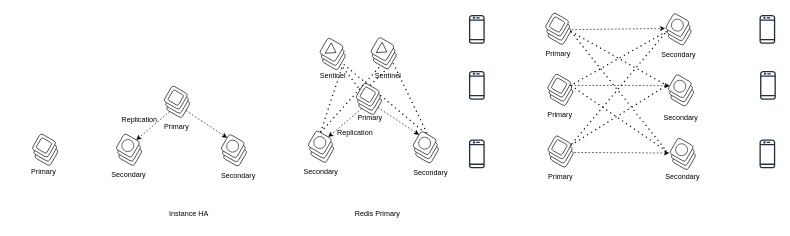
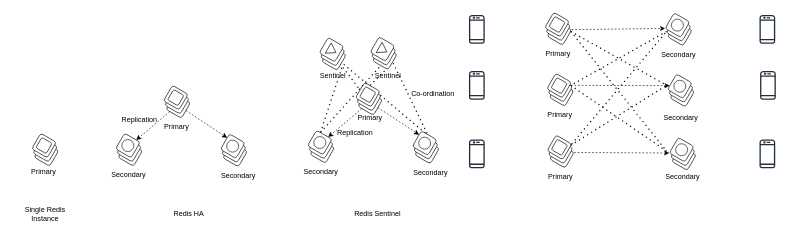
node "Co-ordination": added
node "Single Redis Instance": added
node "Instance HA": label "Instance HA" -> "Redis HA"
node "Redis Primary": label "Redis Primary" -> "Redis Sentinel"
